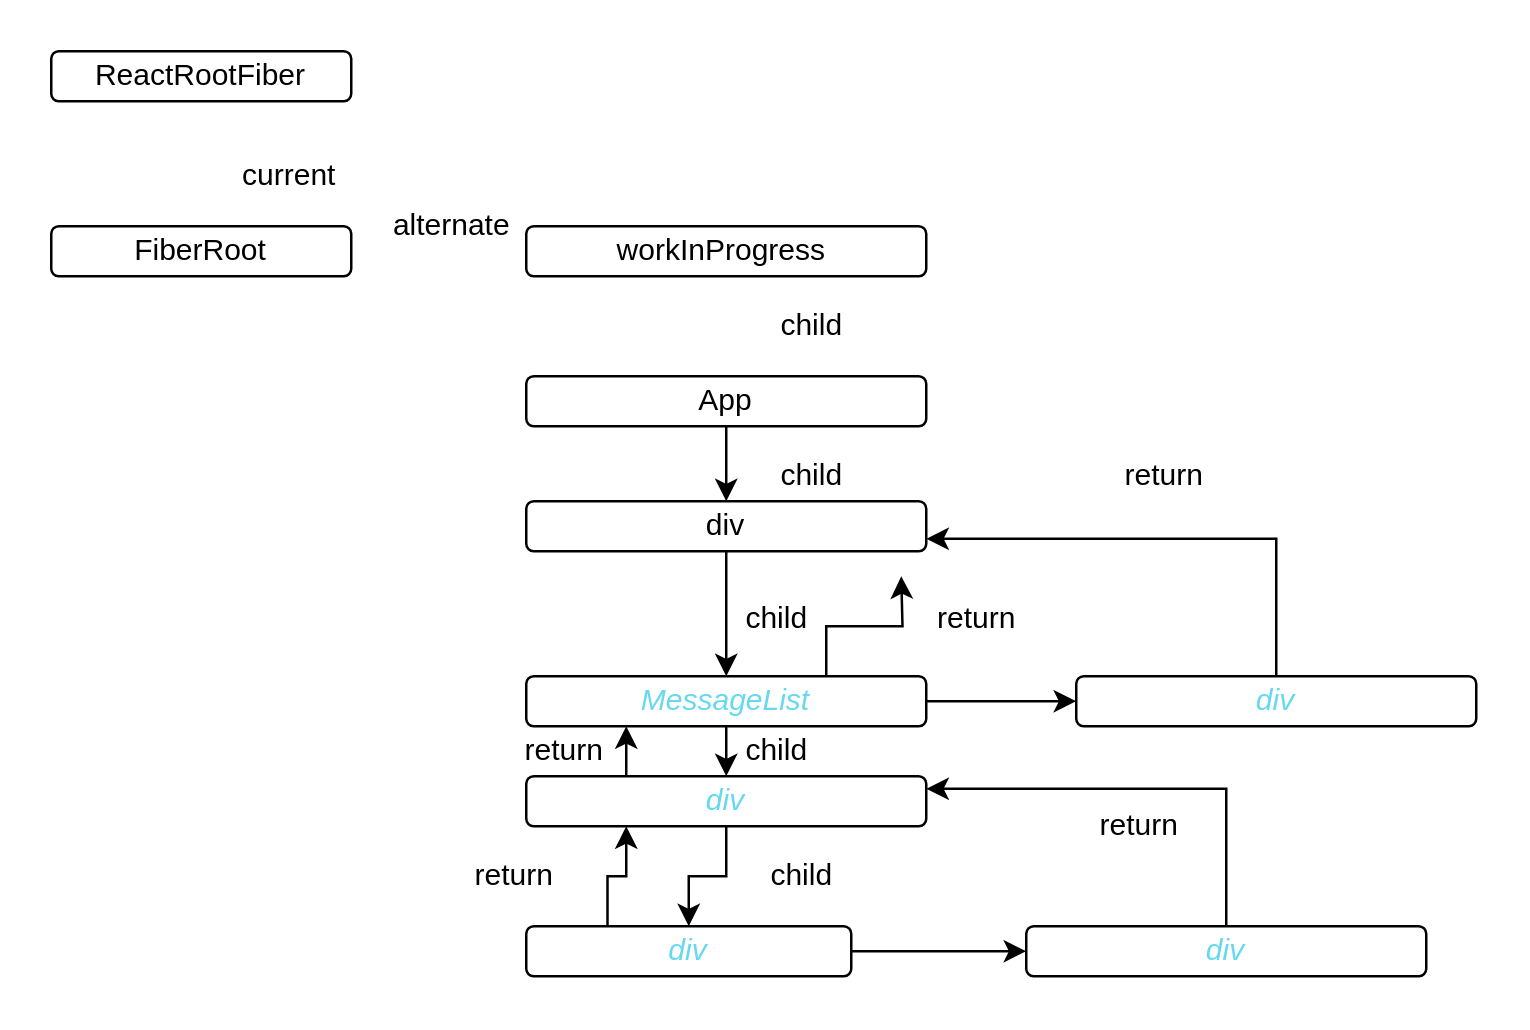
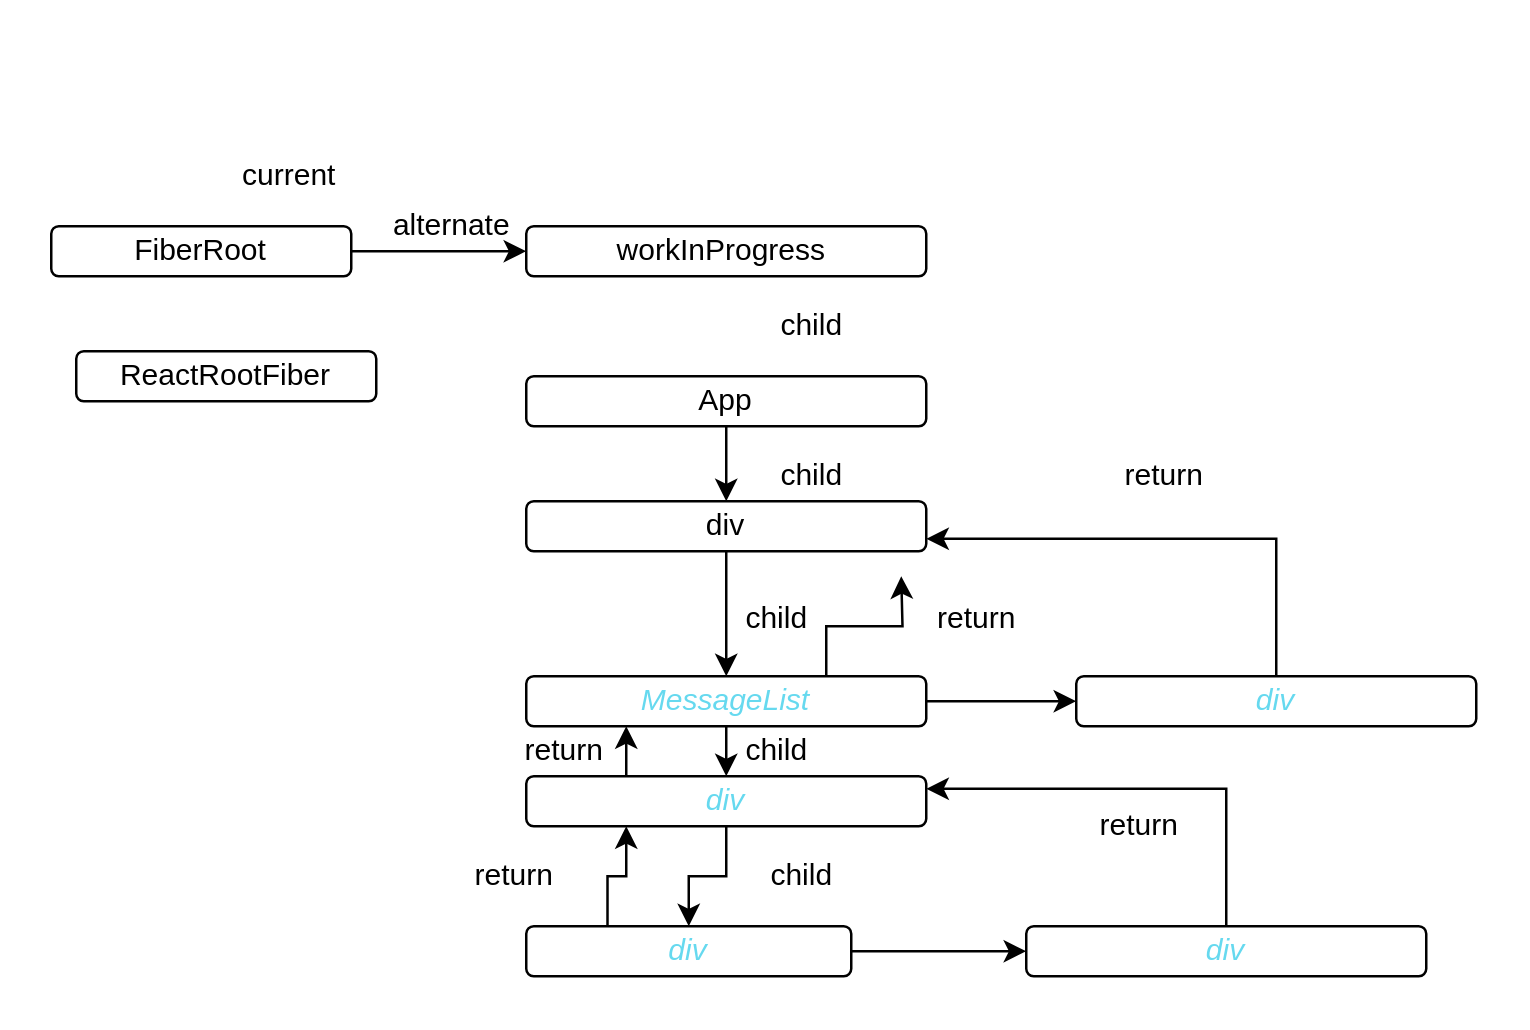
node "ReactRootFiber": moved (201, 76) -> (226, 376)
edge "FiberRoot" -> "workInProgress": added
